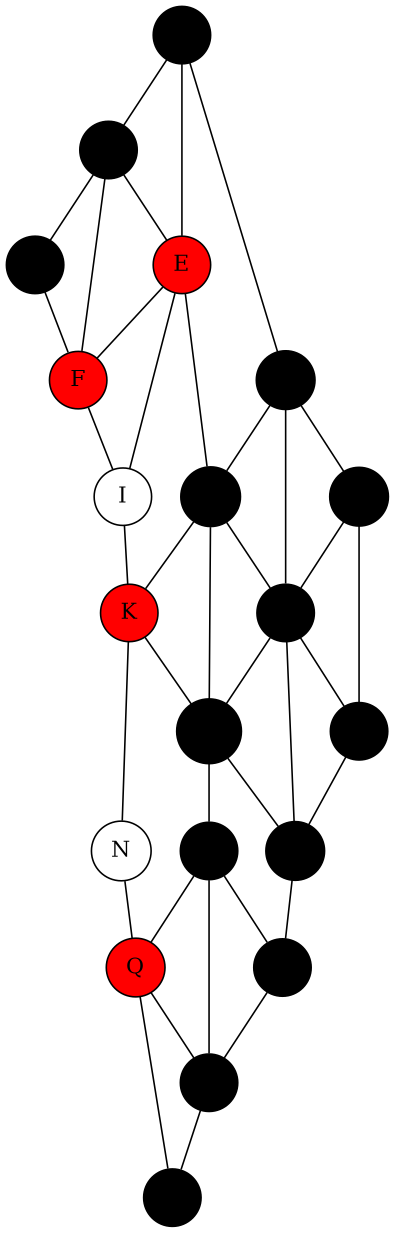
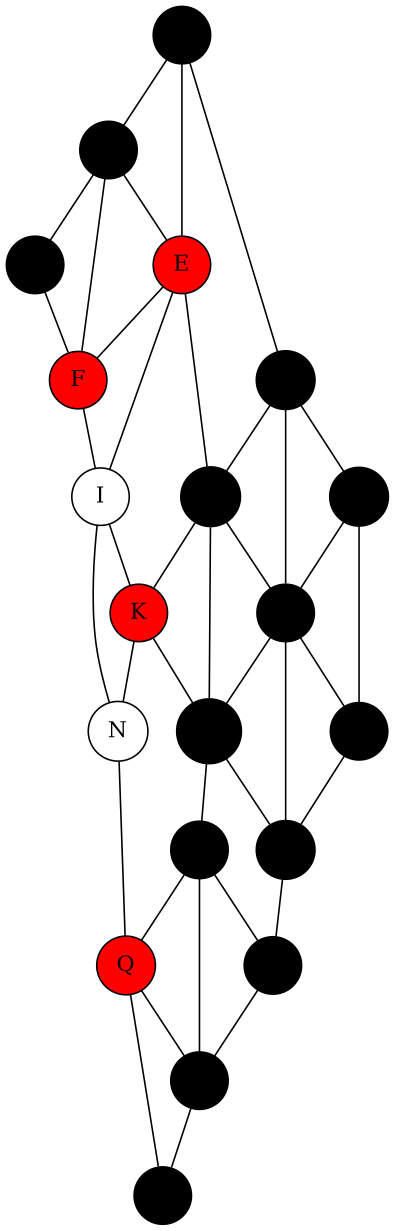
edge "I" -- "N": added
